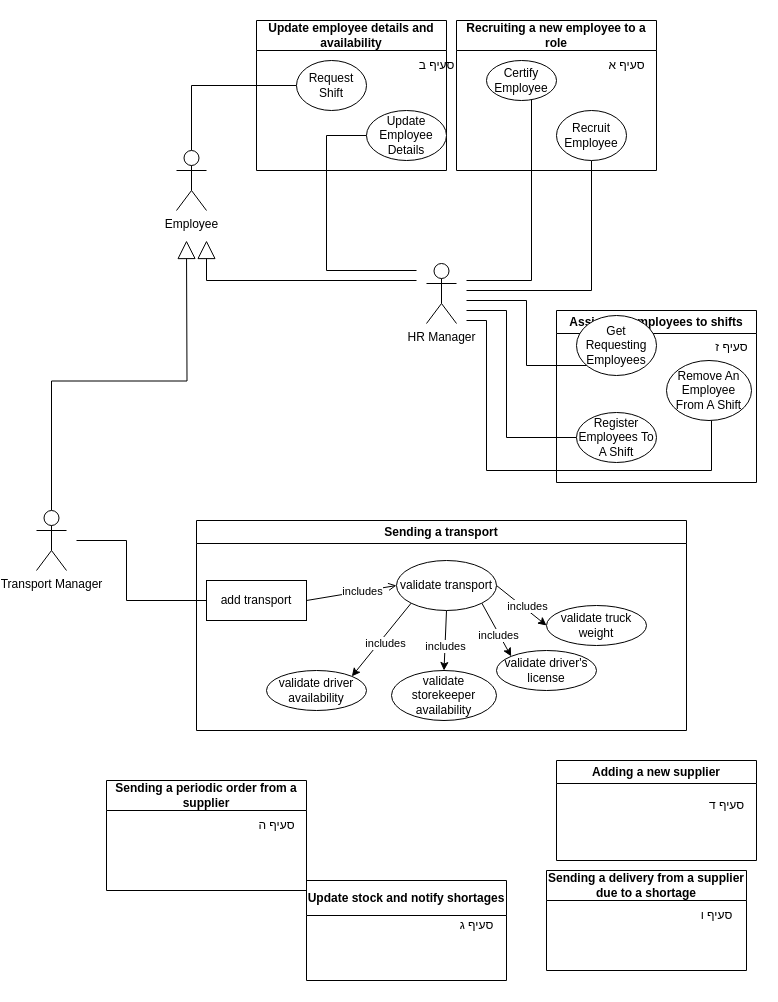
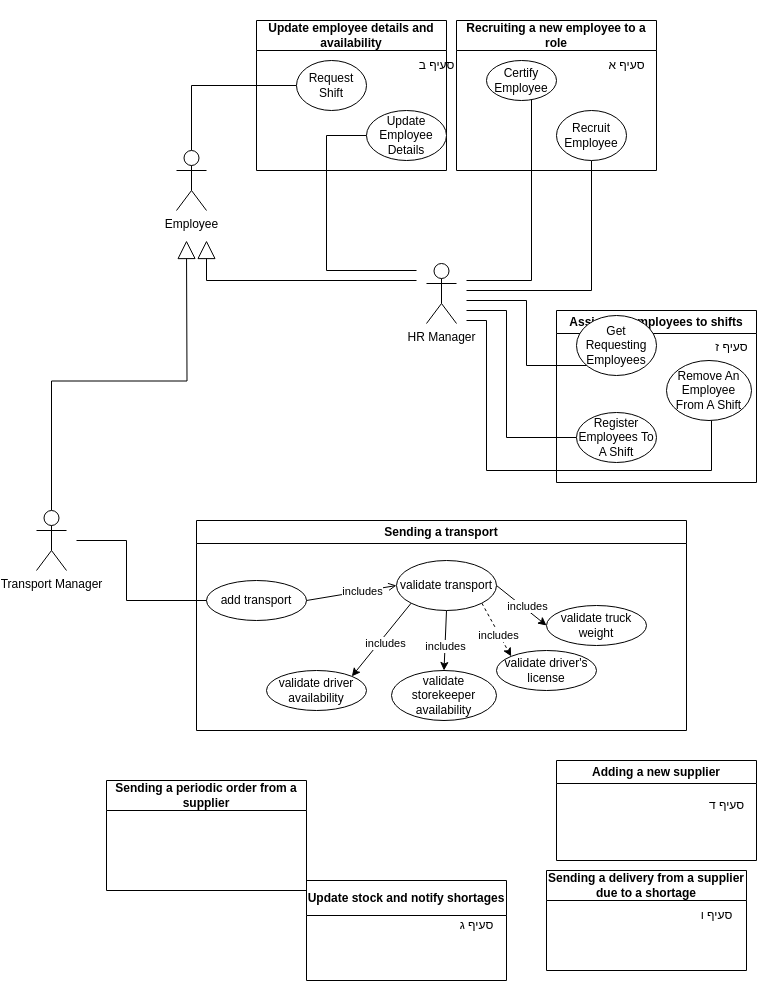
node "add transport": shape rectangle -> ellipse
edge "validate transport" -> "validate driver's license": style solid -> dashed
node "סעיף ה": removed
